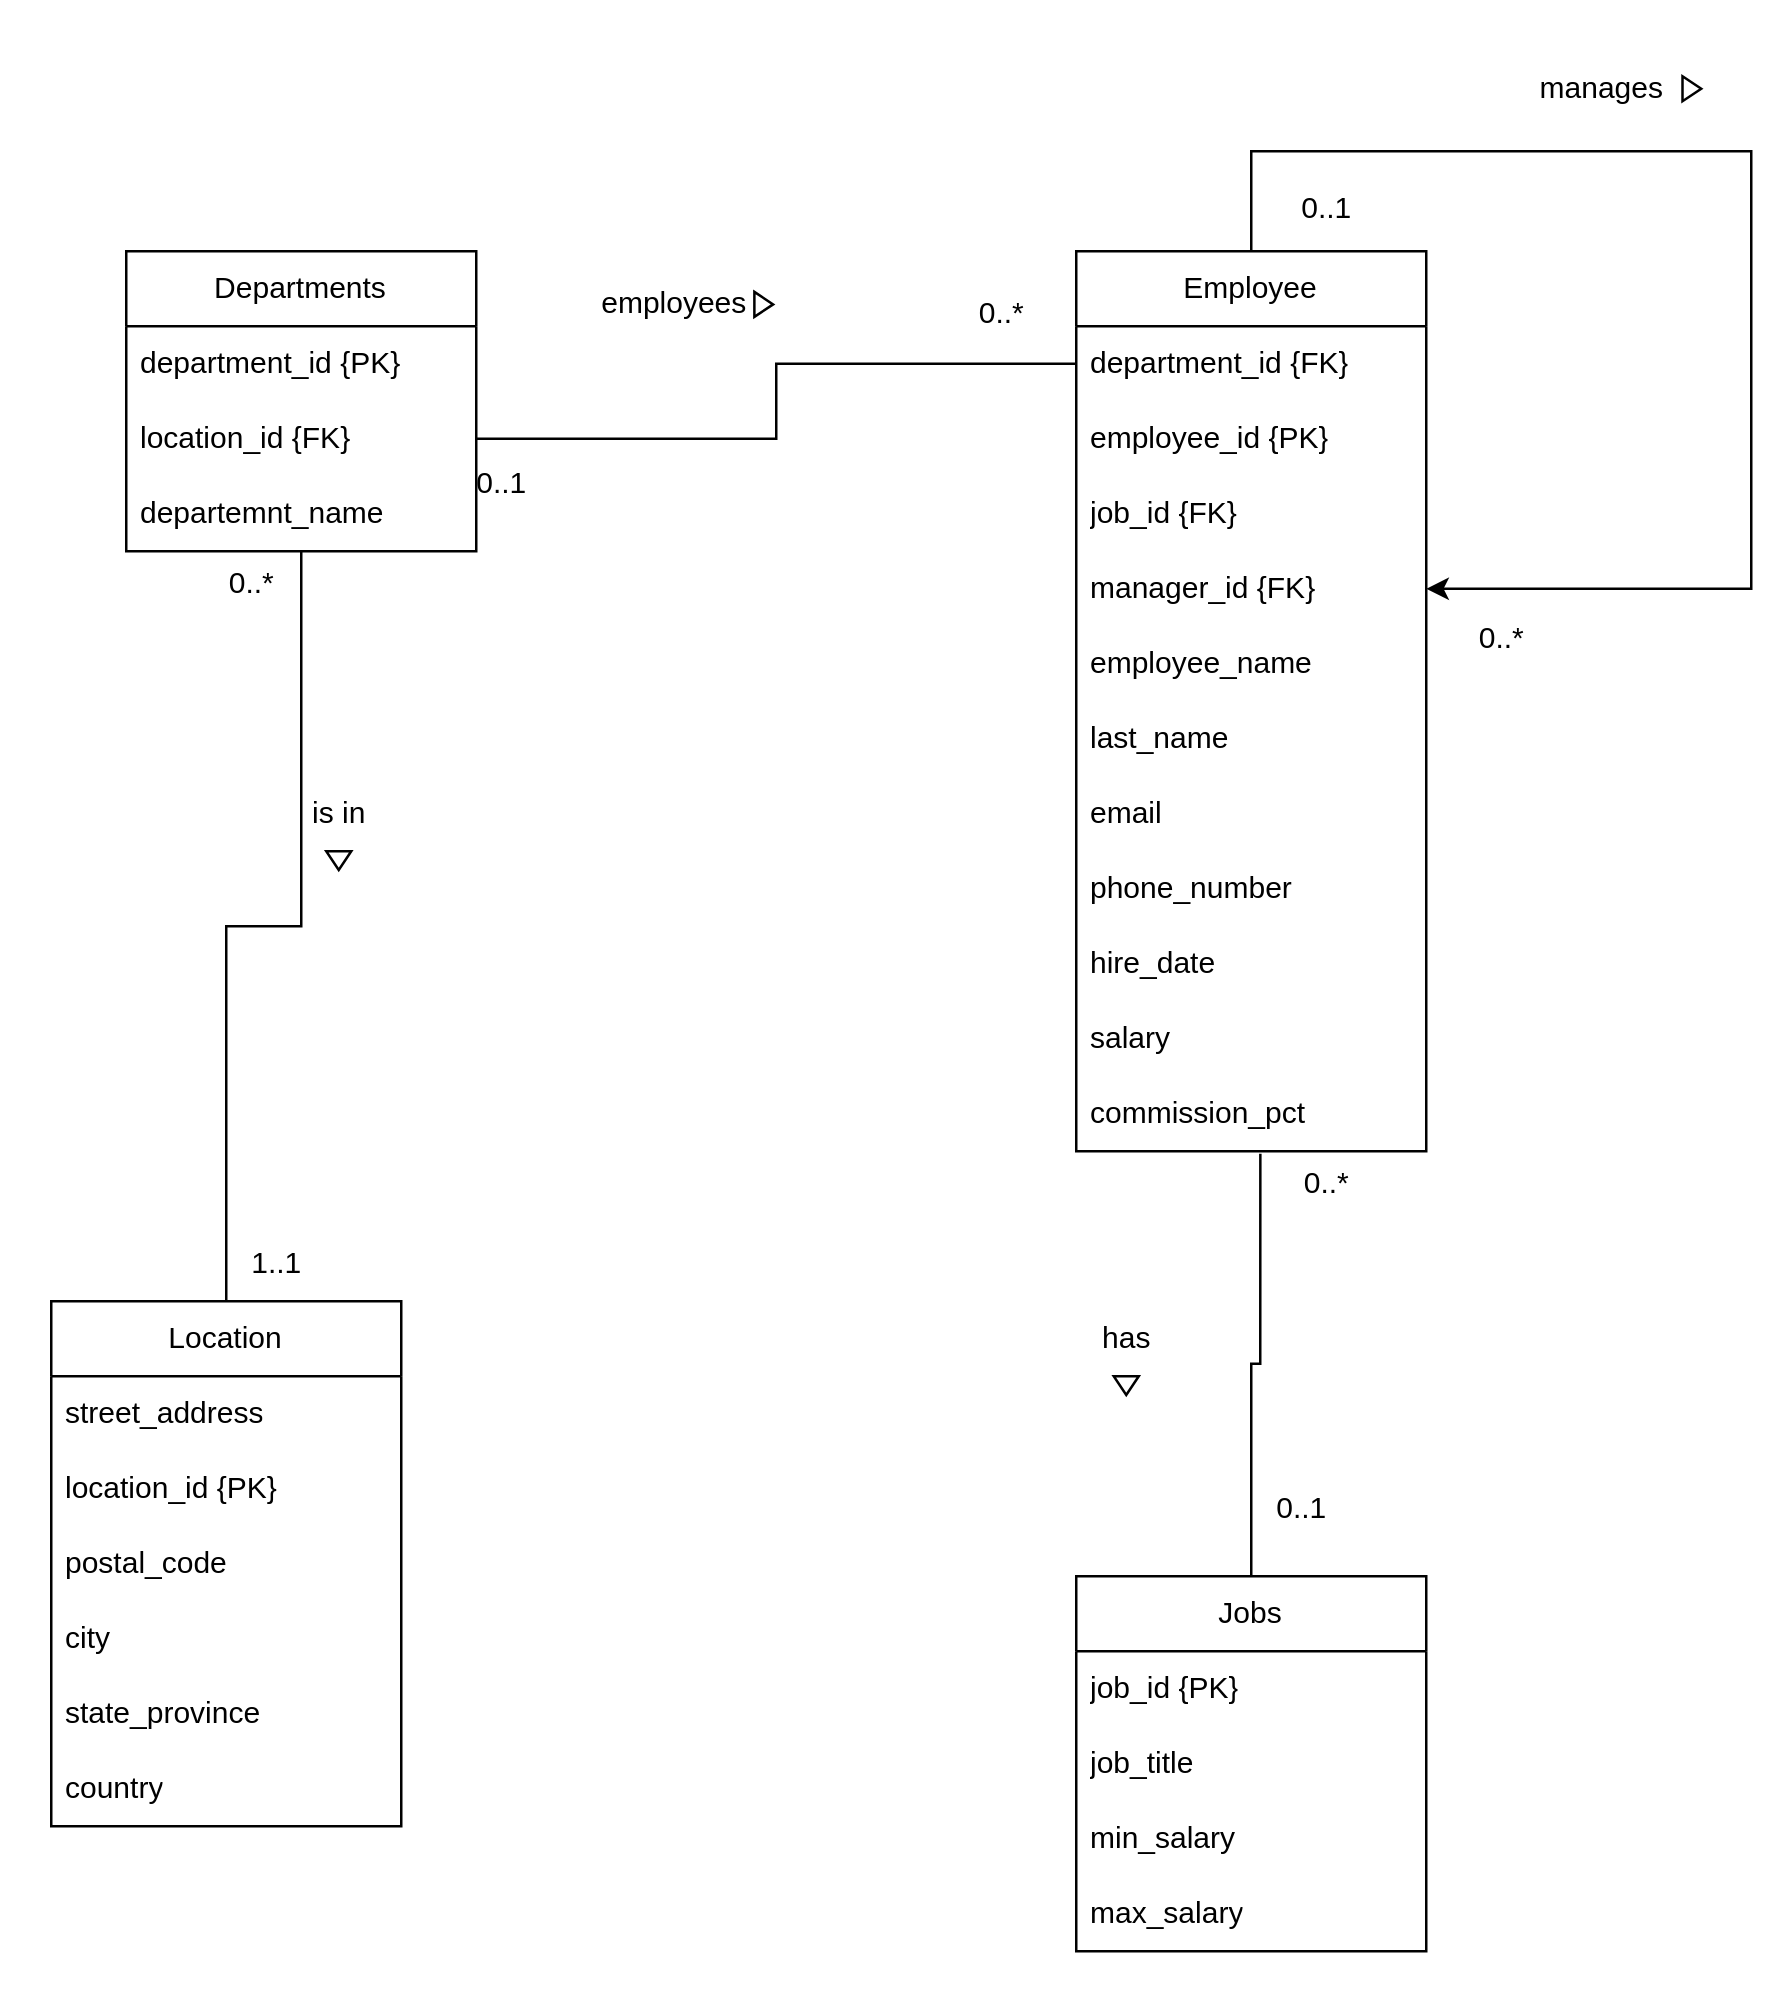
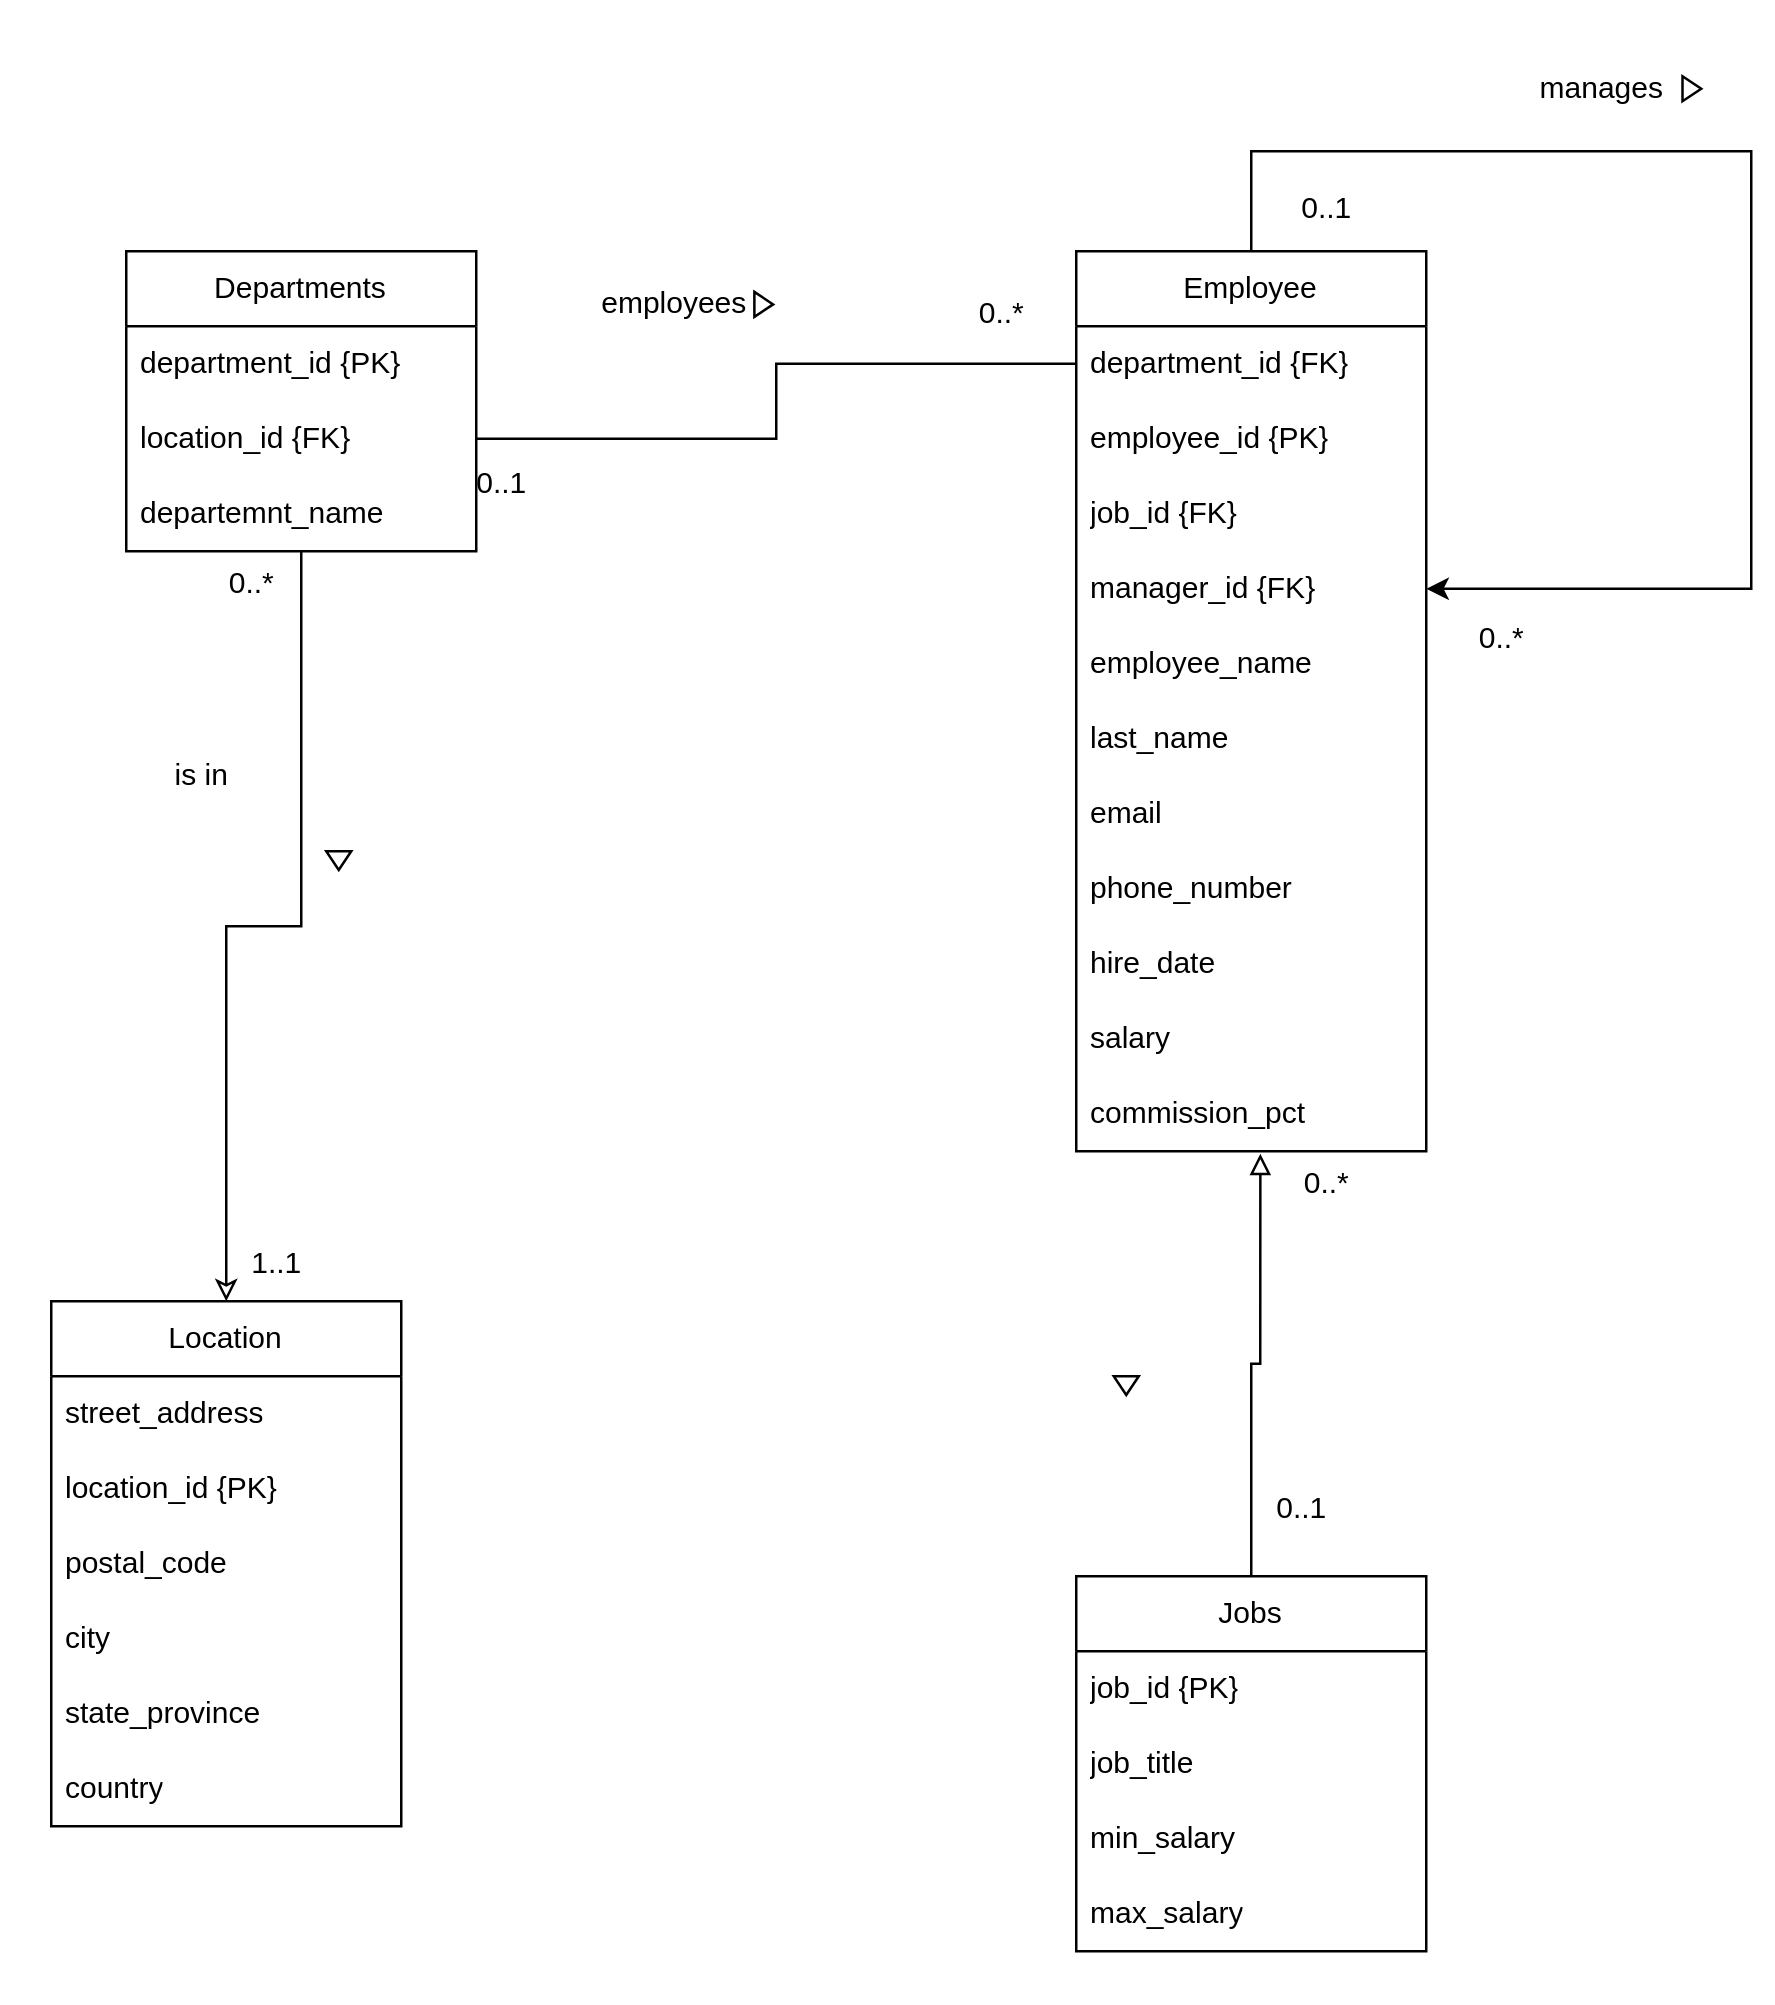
node "is in": moved (339, 814) -> (201, 776)
edge "commission_pct" -- "Jobs": arrowhead none -> block
edge "Departments" -- "Location": arrowhead none -> classic
node "has": removed
